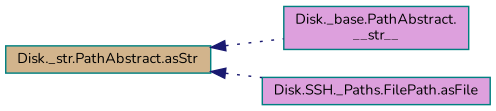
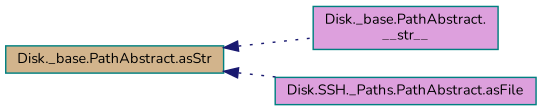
node "Disk._str.PathAbstract.asStr": label "Disk._str.PathAbstract.asStr" -> "Disk._base.PathAbstract.asStr"
node "Disk.SSH._Paths.FilePath.asFile": label "Disk.SSH._Paths.FilePath.asFile" -> "Disk.SSH._Paths.PathAbstract.asFile"
